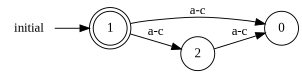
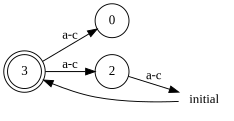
node "1": label "1" -> "3"
edge "2" -> "0": now "2" -> "initial"
